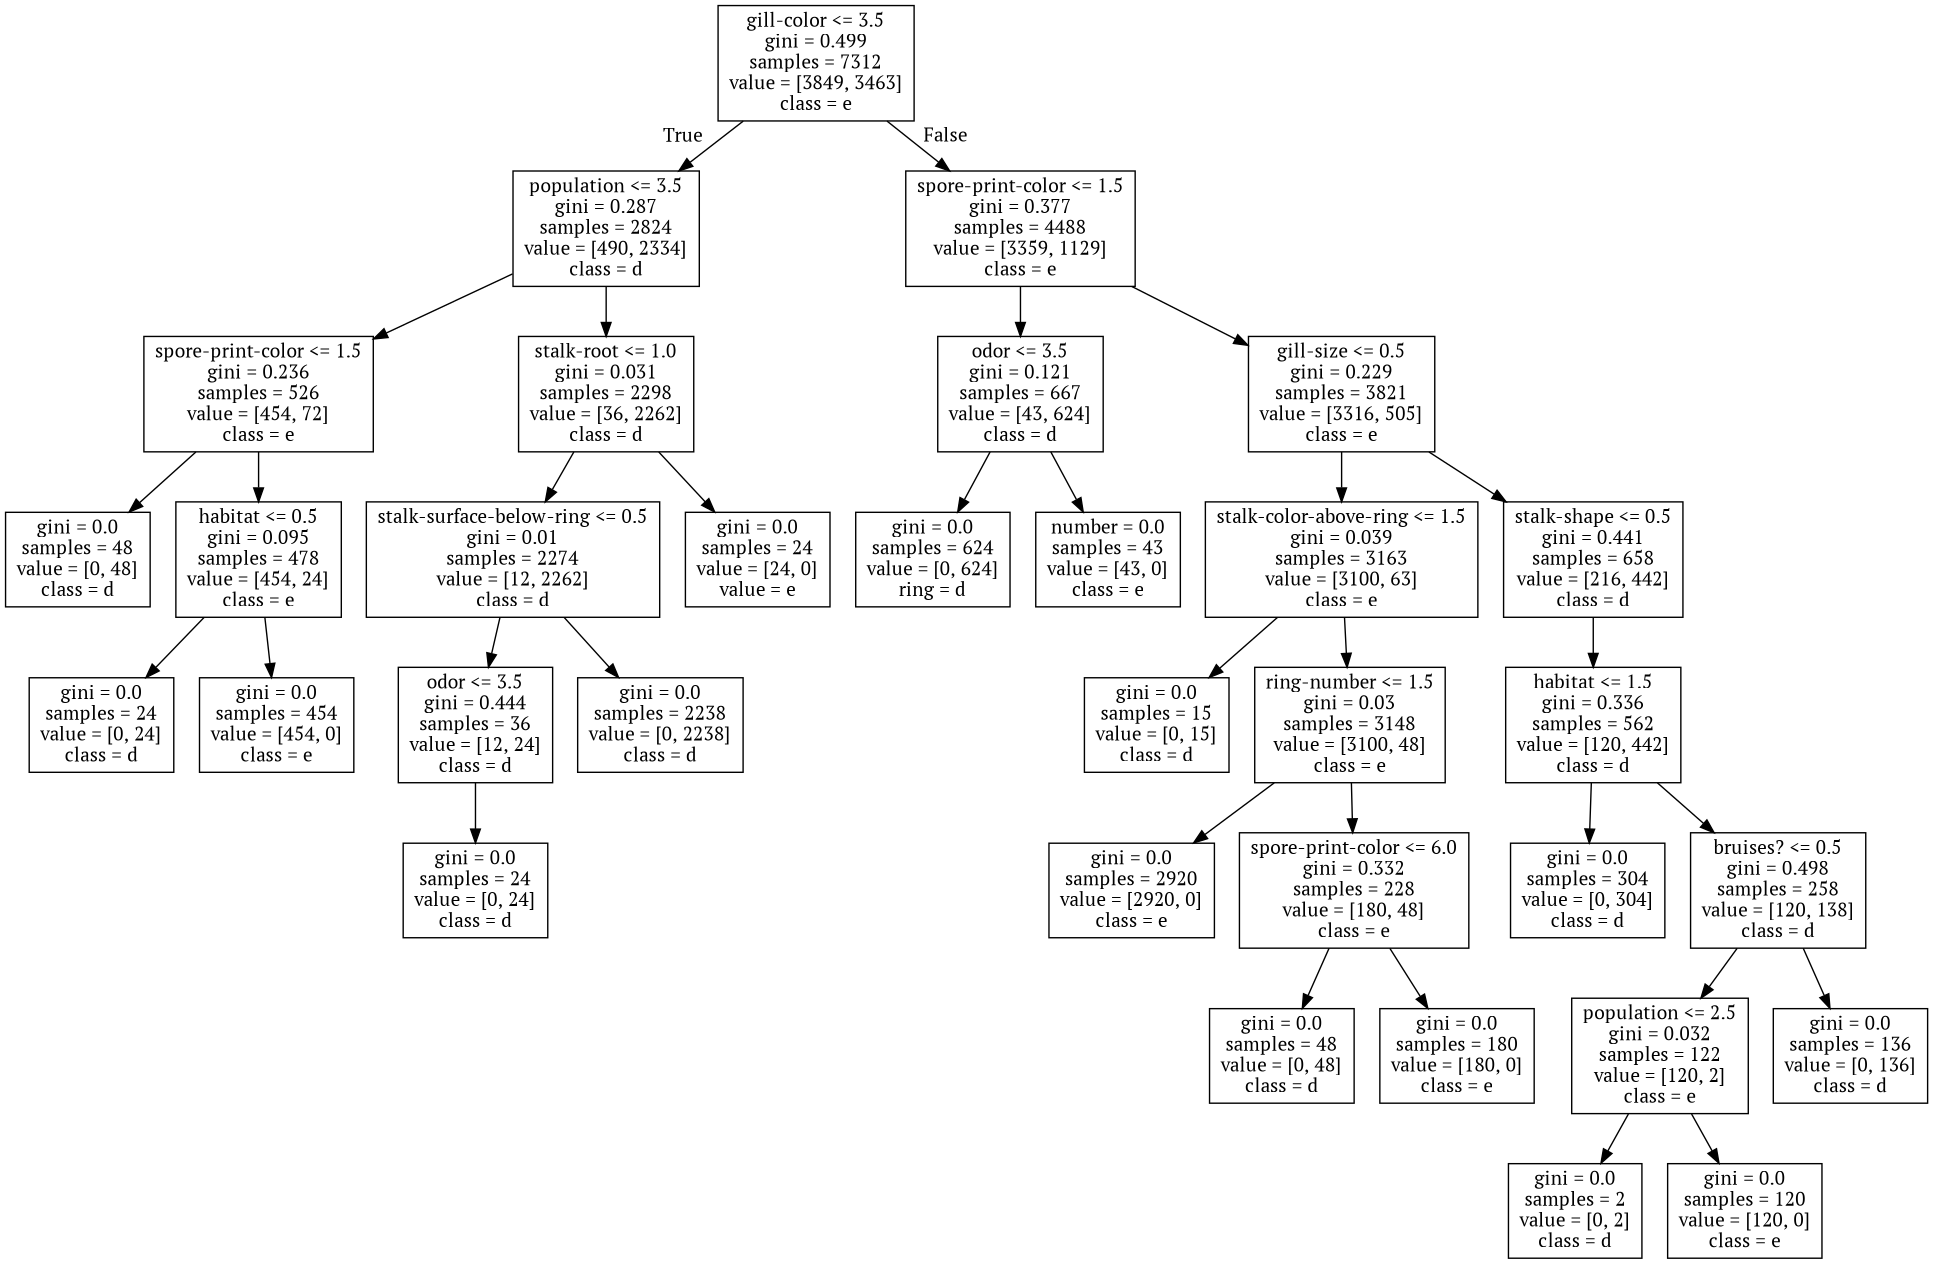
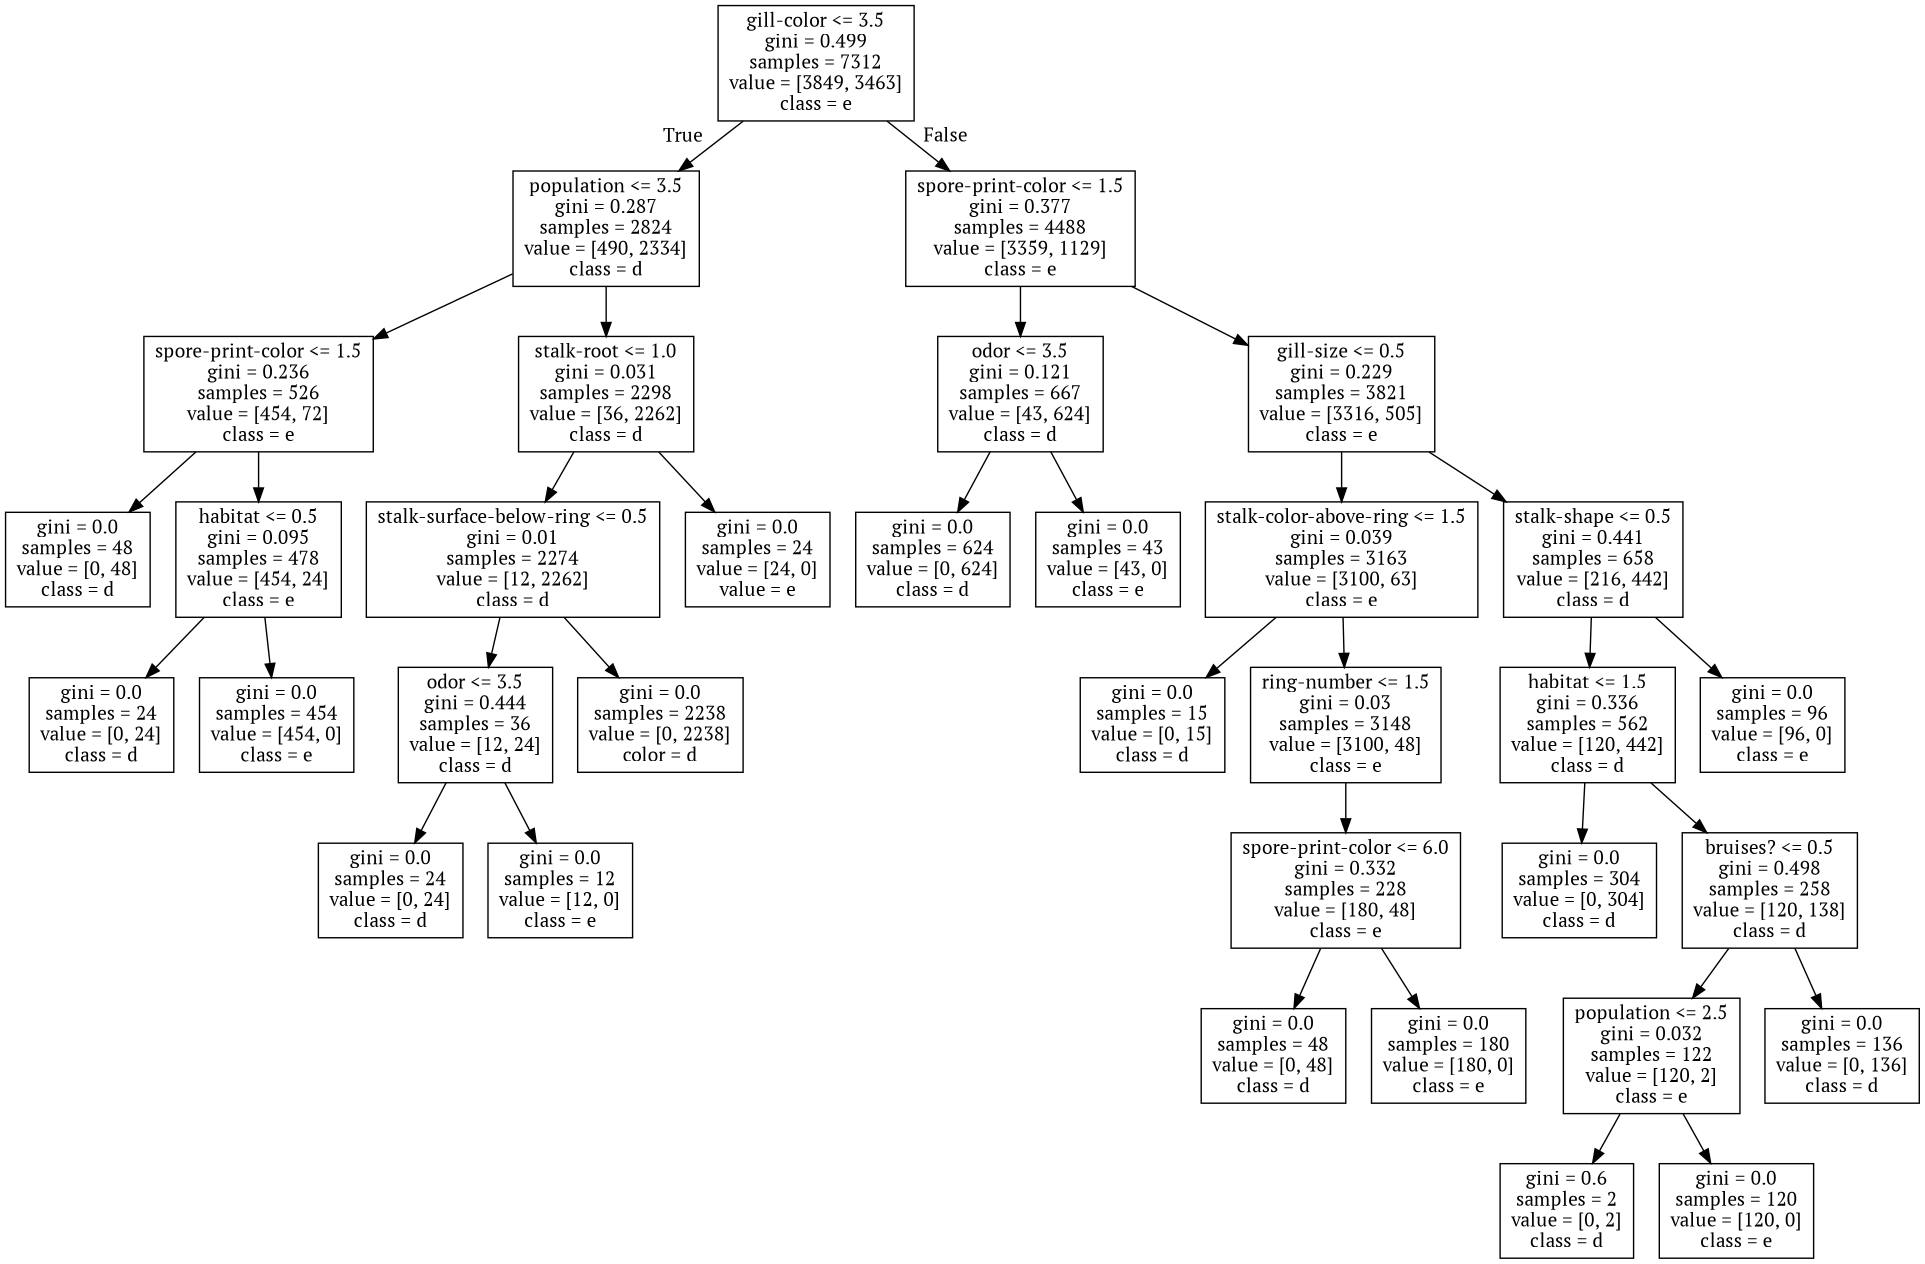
node "gini = 0.0 samples = 624 value = [0, 624] ring = d": label "gini = 0.0 samples = 624 value = [0, 624] ring = d" -> "gini = 0.0 samples = 624 value = [0, 624] class = d"
node "number = 0.0 samples = 43 value = [43, 0] class = e": label "number = 0.0 samples = 43 value = [43, 0] class = e" -> "gini = 0.0 samples = 43 value = [43, 0] class = e"
node "gini = 0.0 samples = 2238 value = [0, 2238] class = d": label "gini = 0.0 samples = 2238 value = [0, 2238] class = d" -> "gini = 0.0 samples = 2238 value = [0, 2238] color = d"
node "gini = 0.0 samples = 96 value = [96, 0] class = e": added
node "gini = 0.0 samples = 12 value = [12, 0] class = e": added
node "gini = 0.0 samples = 2920 value = [2920, 0] class = e": removed
node "gini = 0.0 samples = 2 value = [0, 2] class = d": label "gini = 0.0 samples = 2 value = [0, 2] class = d" -> "gini = 0.6 samples = 2 value = [0, 2] class = d"
